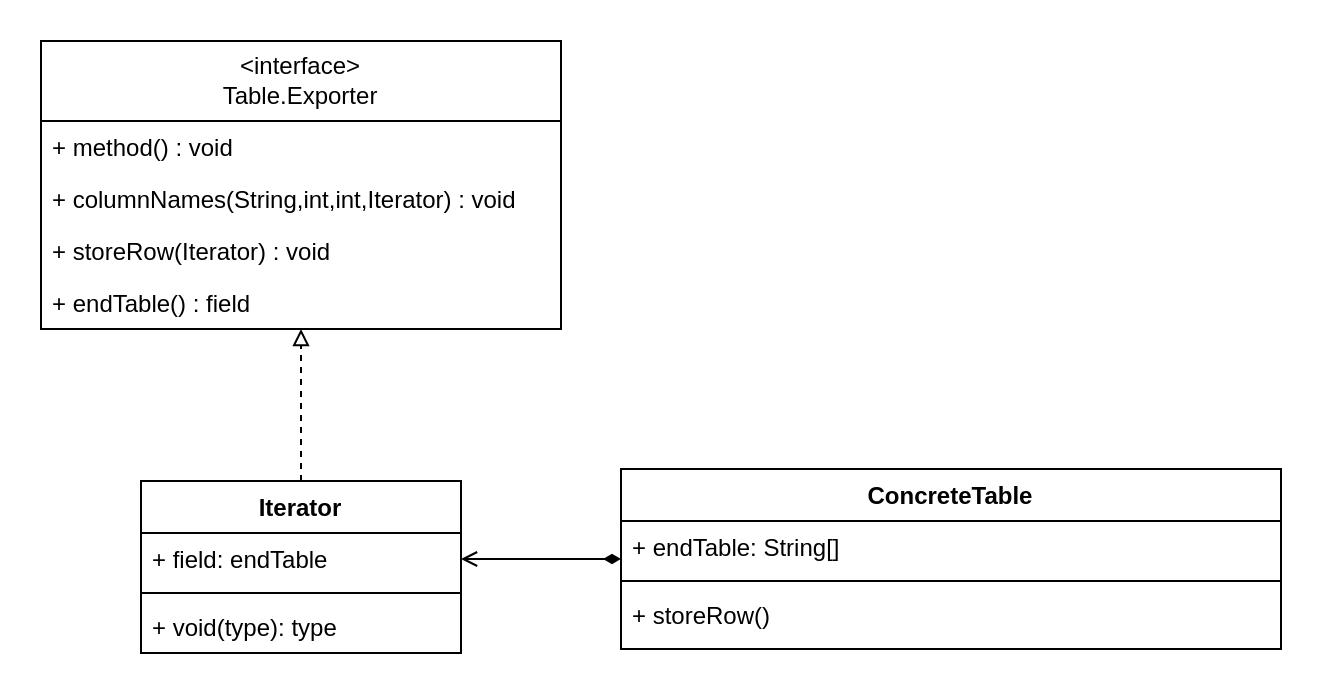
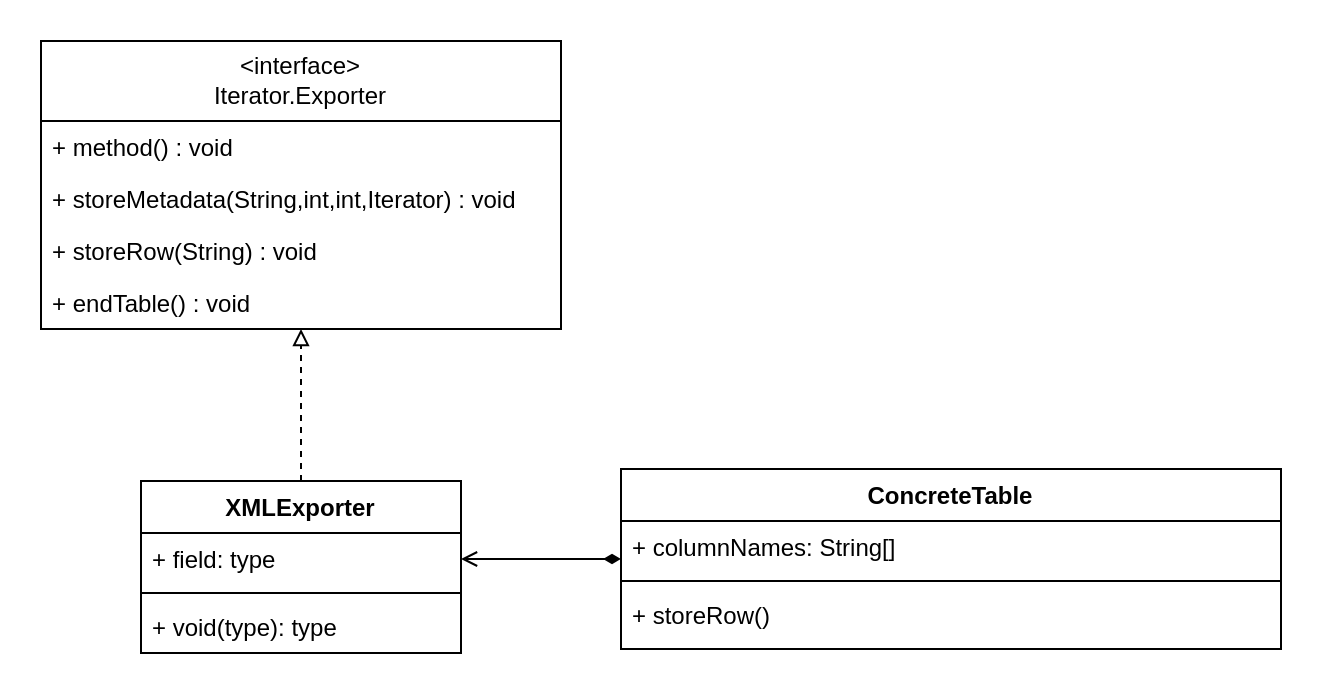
node "<interface> Table.Exporter": label "<interface> Table.Exporter" -> "<interface> Iterator.Exporter"
node "+ columnNames(String,int,int,Iterator) : void": label "+ columnNames(String,int,int,Iterator) : void" -> "+ storeMetadata(String,int,int,Iterator) : void"
node "+ storeRow(Iterator) : void": label "+ storeRow(Iterator) : void" -> "+ storeRow(String) : void"
node "+ endTable() : field": label "+ endTable() : field" -> "+ endTable() : void"
node "Iterator": label "Iterator" -> "XMLExporter"
node "+ endTable: String[]": label "+ endTable: String[]" -> "+ columnNames: String[]"
node "+ field: endTable": label "+ field: endTable" -> "+ field: type"
